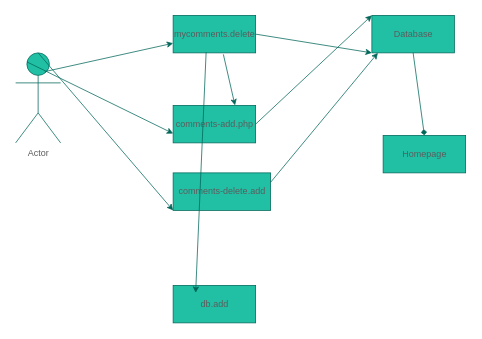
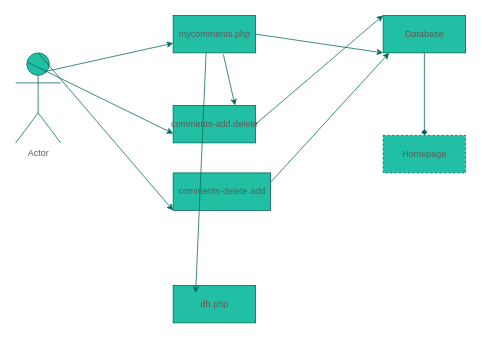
node "mycomments.delete": label "mycomments.delete" -> "mycomments.php"
node "Database": moved (413, 34) -> (424, 34)
node "comments-add.php": label "comments-add.php" -> "comments-add.delete"
node "Homepage": style solid -> dashed
node "db.add": label "db.add" -> "db.php"
